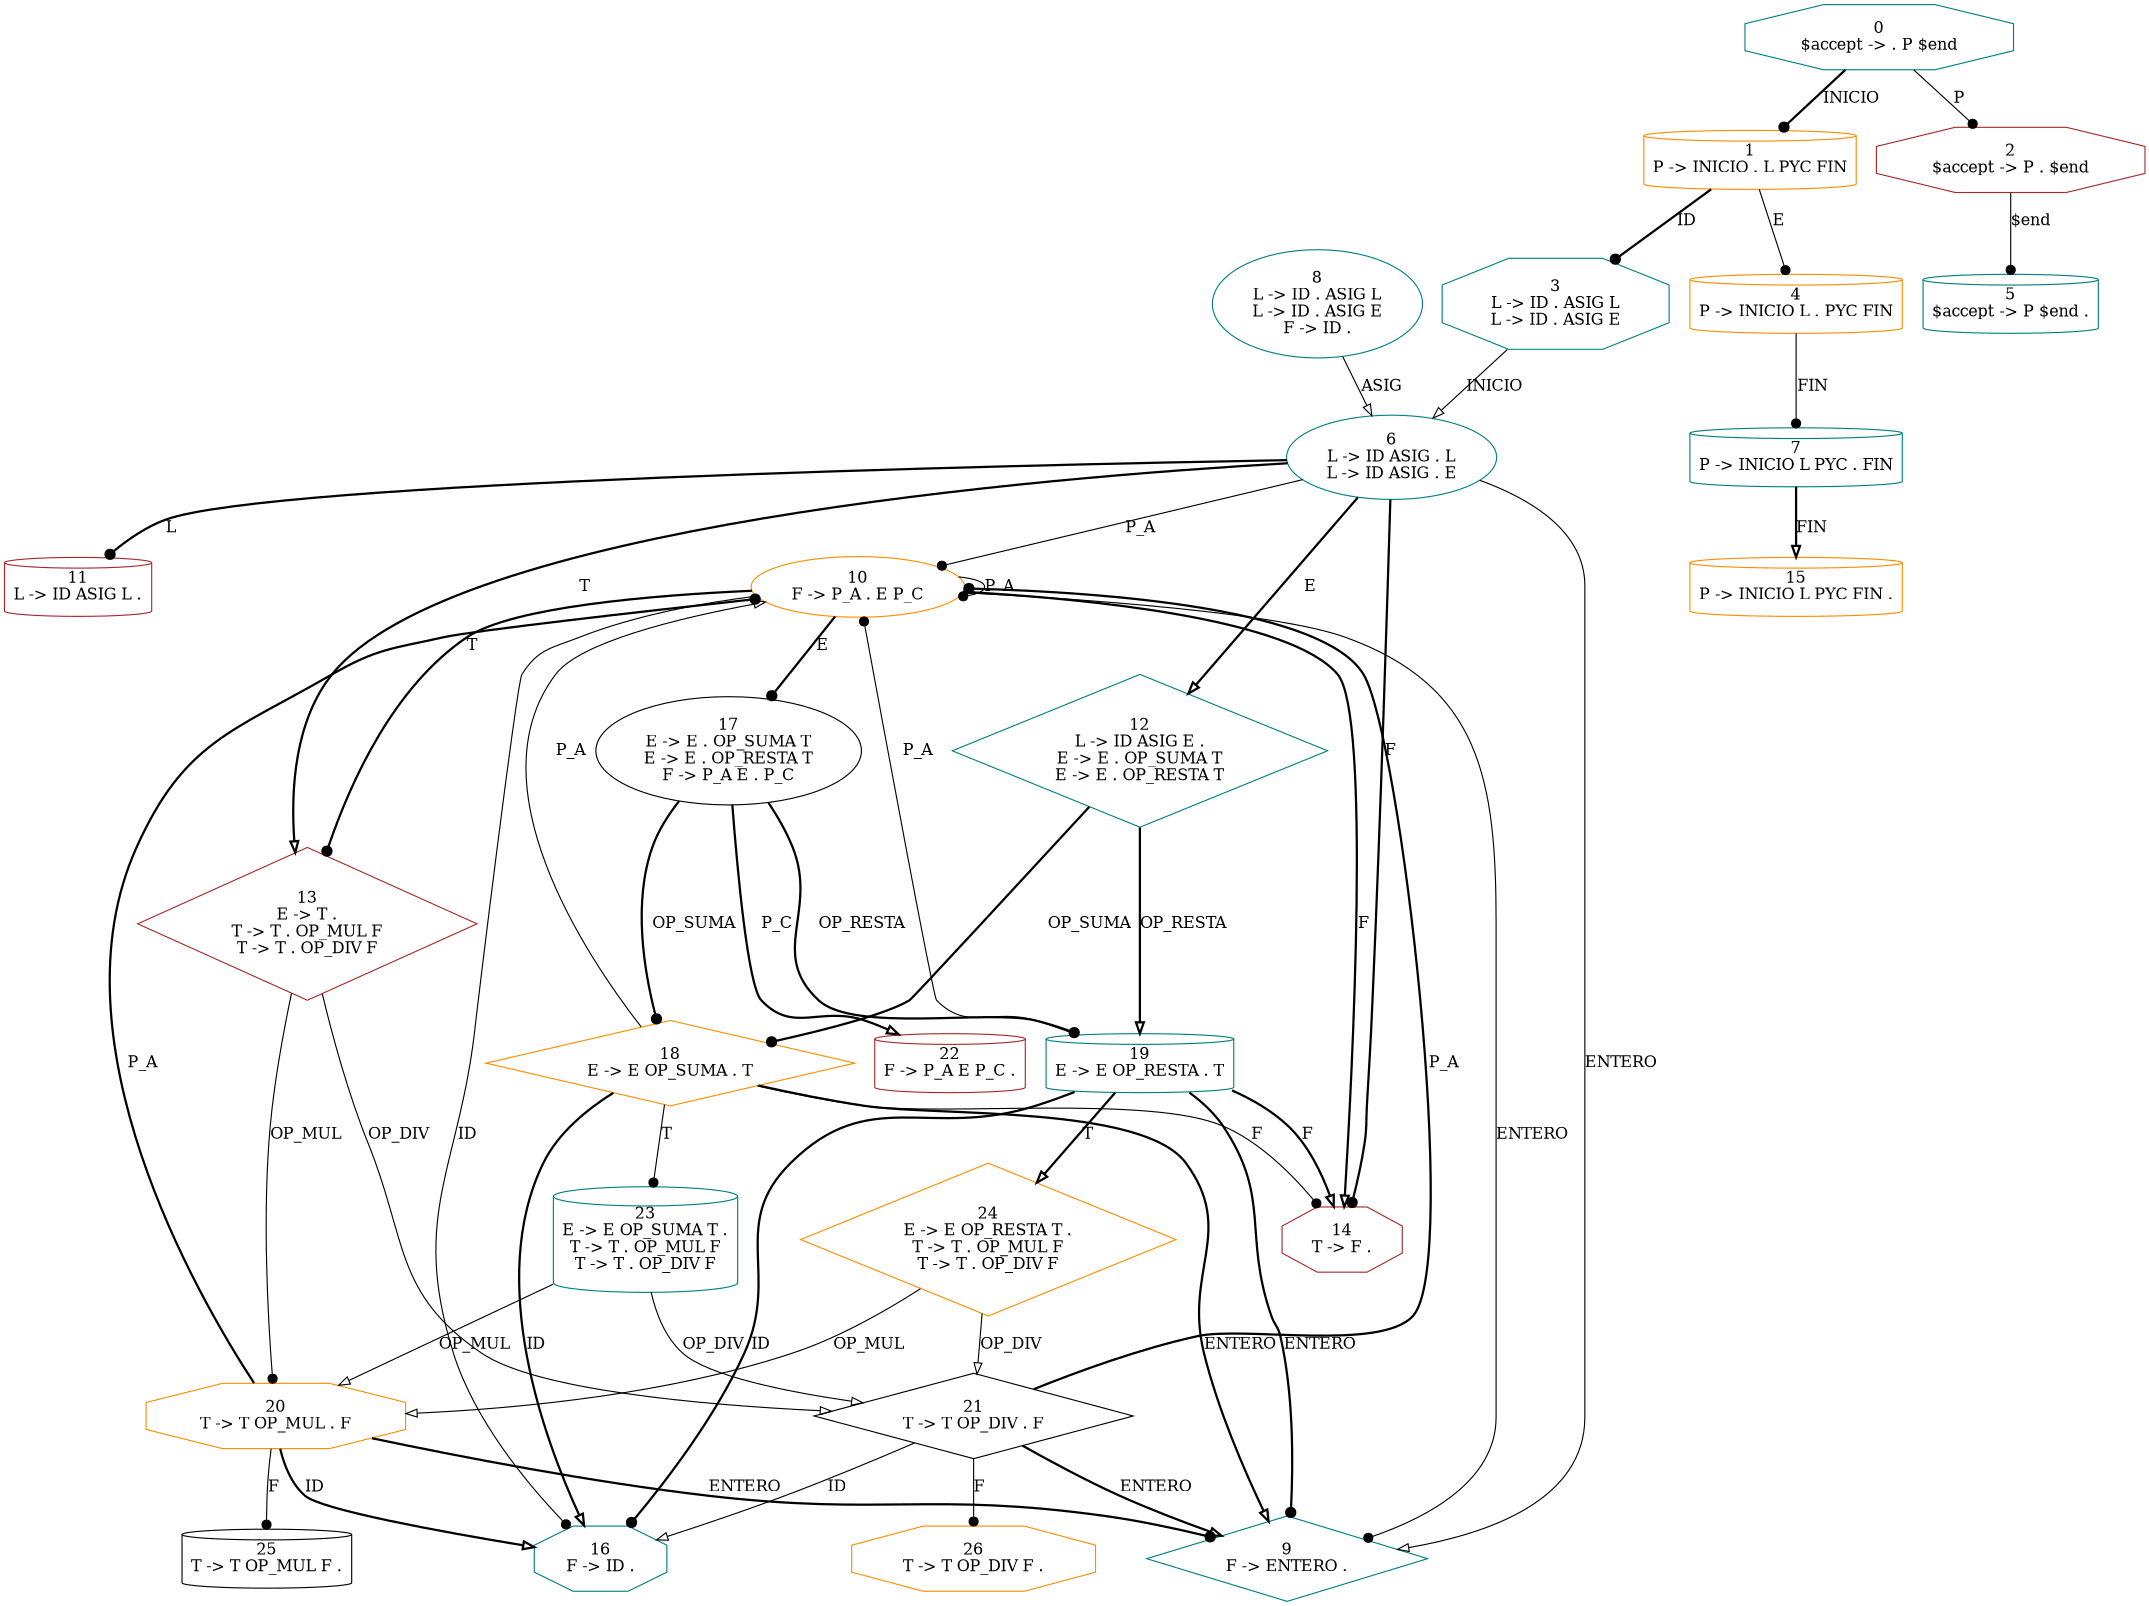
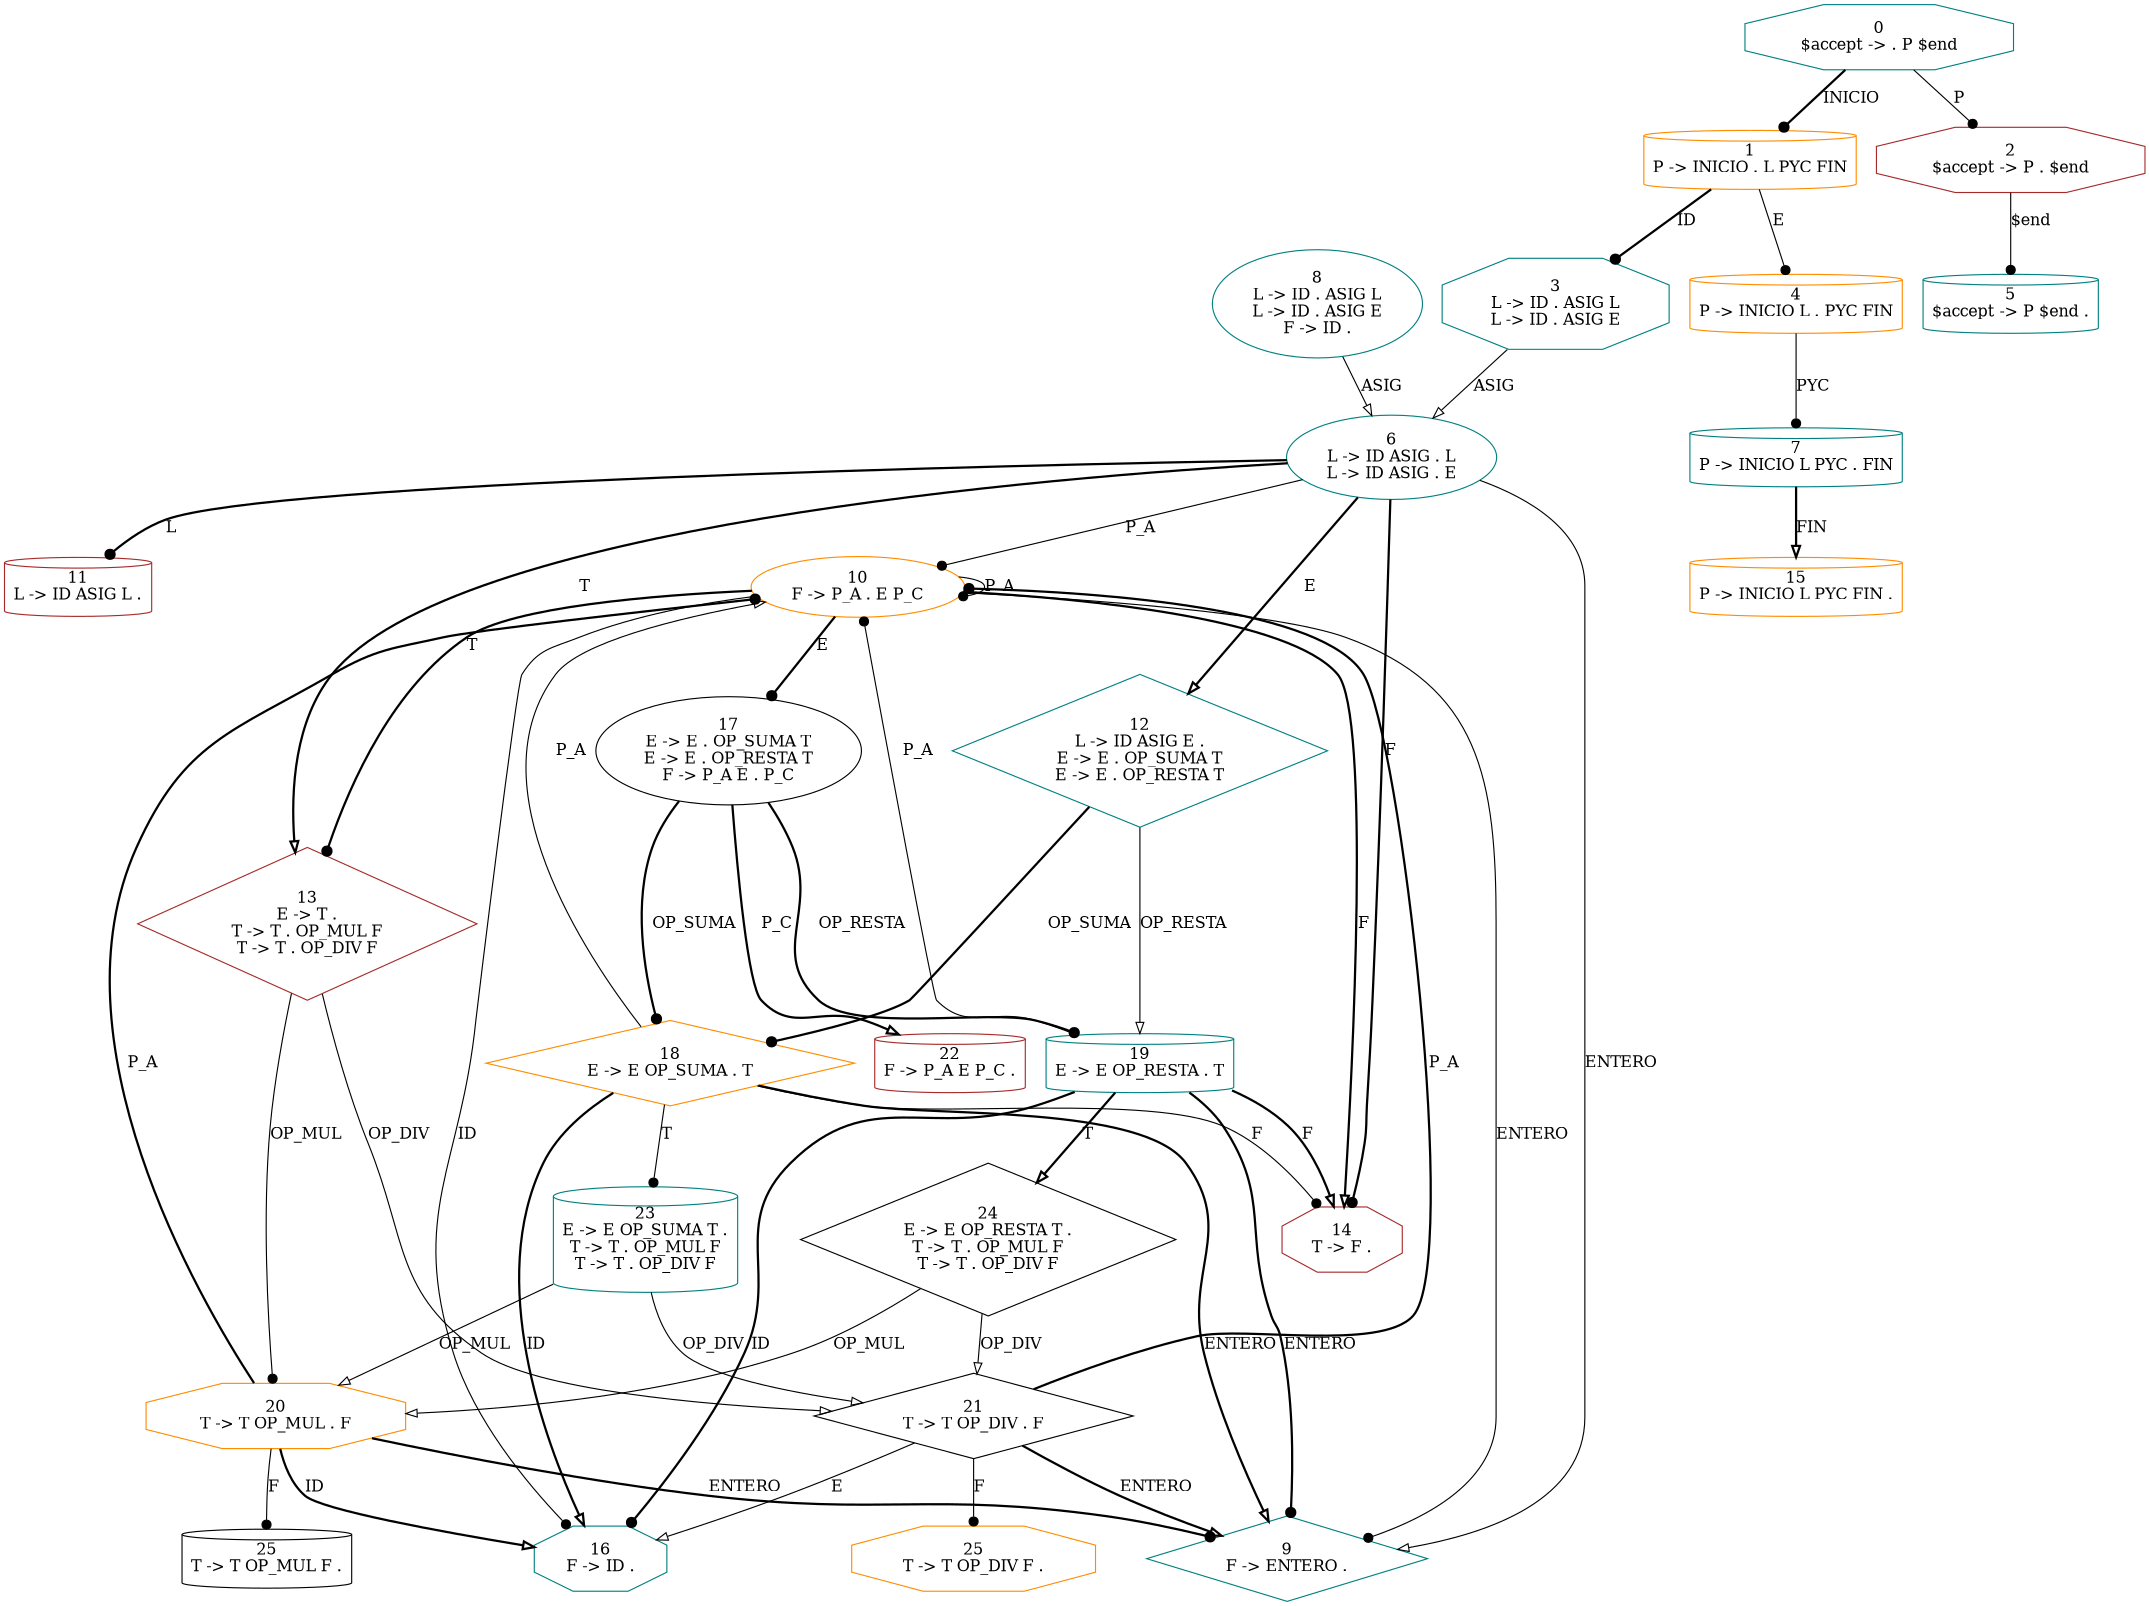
edge "3 L -> ID . ASIG L L -> ID . ASIG E" -> "6 L -> ID ASIG . L L -> ID ASIG . E": label "INICIO" -> "ASIG"
edge "4 P -> INICIO L . PYC FIN" -> "7 P -> INICIO L PYC . FIN": label "FIN" -> "PYC"
edge "12 L -> ID ASIG E . E -> E . OP_SUMA T E -> E . OP_RESTA T" -> "19 E -> E OP_RESTA . T": style bold -> solid
node "24 E -> E OP_RESTA T . T -> T . OP_MUL F T -> T . OP_DIV F": color darkorange -> black
edge "21 T -> T OP_DIV . F" -> "16 F -> ID .": label "ID" -> "E"
node "26 T -> T OP_DIV F .": label "26 T -> T OP_DIV F ." -> "25 T -> T OP_DIV F ."
